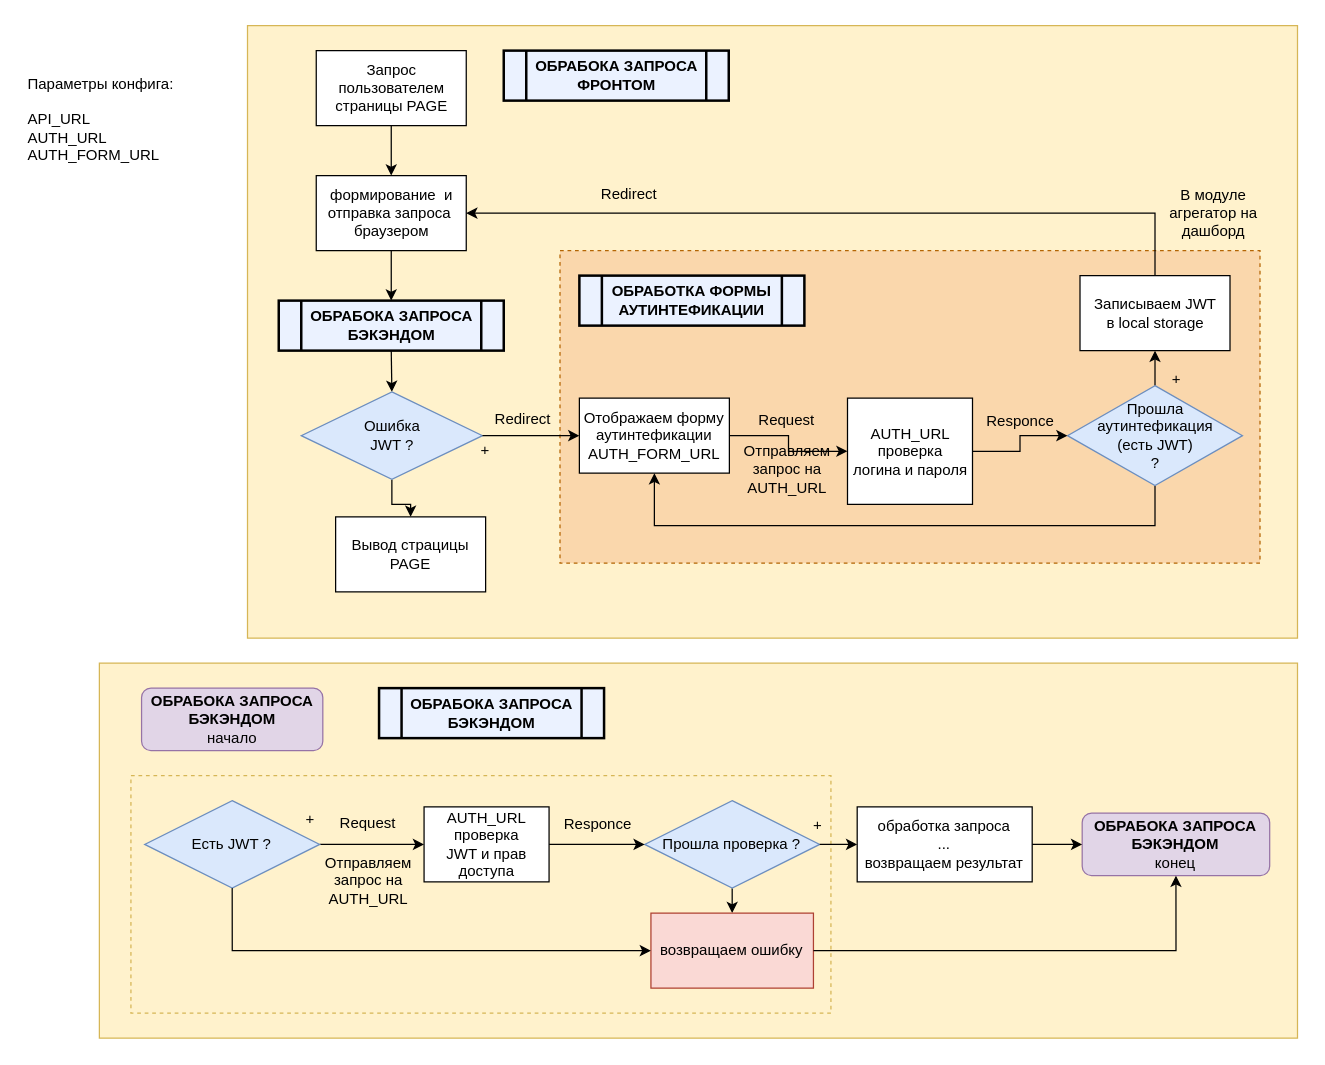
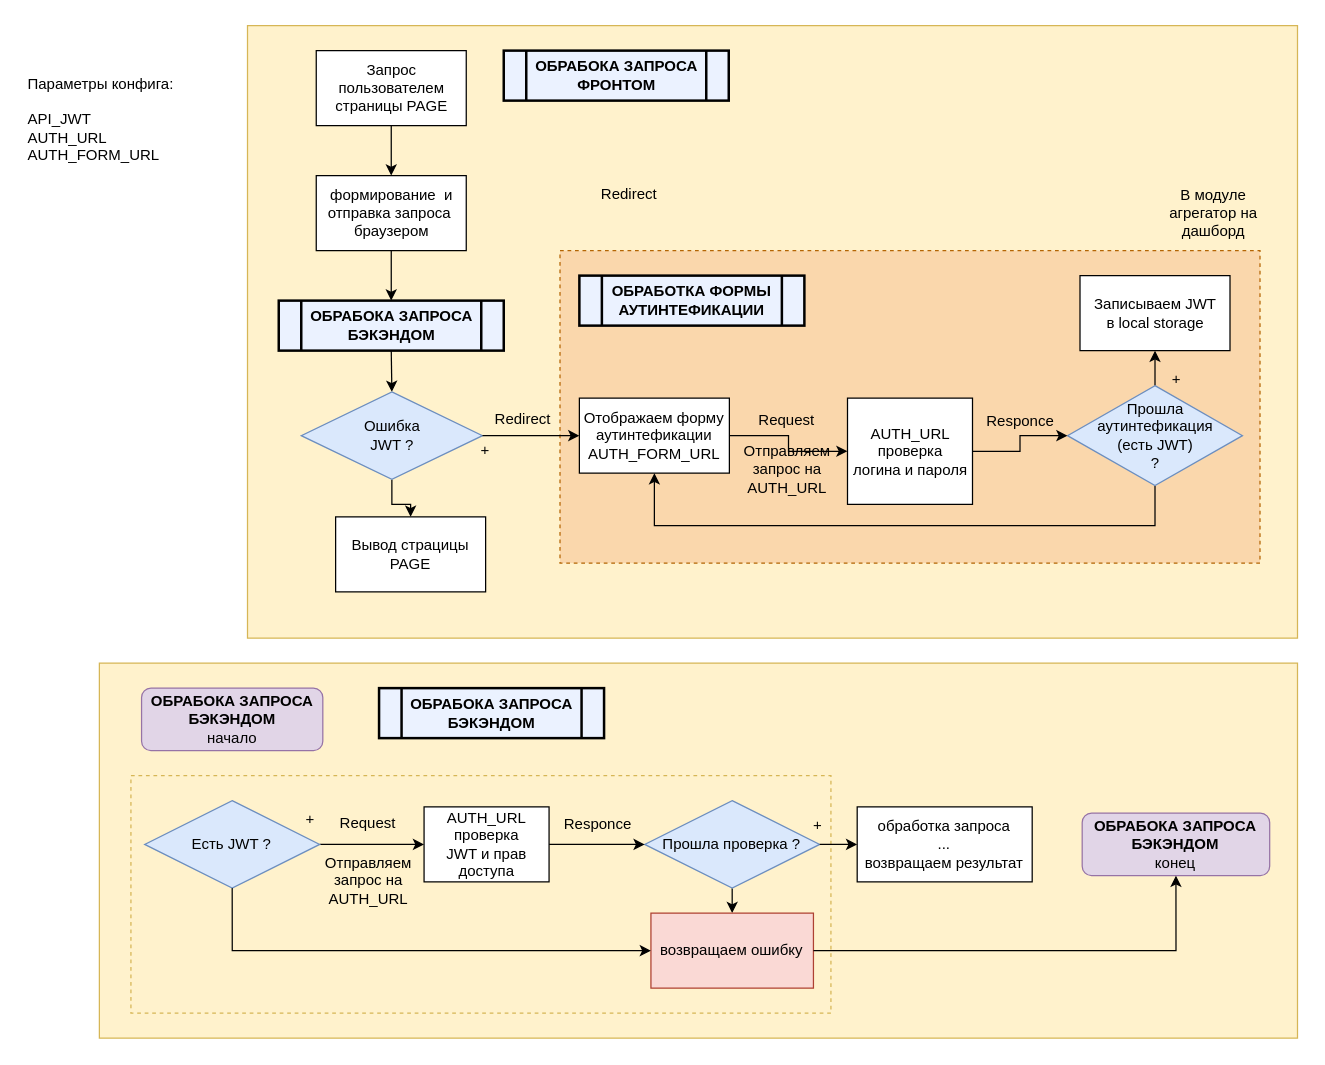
node "Параметры конфига: API_URL AUTH_URL AUTH_FORM_URL": label "Параметры конфига: API_URL AUTH_URL AUTH_FORM_URL" -> "Параметры конфига: API_JWT AUTH_URL AUTH_FORM_URL"
edge "Записываем JWT в local storage" -> "формирование и отправка запроса браузером": removed
edge "обработка запроса ... возвращаем результат" -> "ОБРАБОКА ЗАПРОСА БЭКЭНДОМ конец": removed
